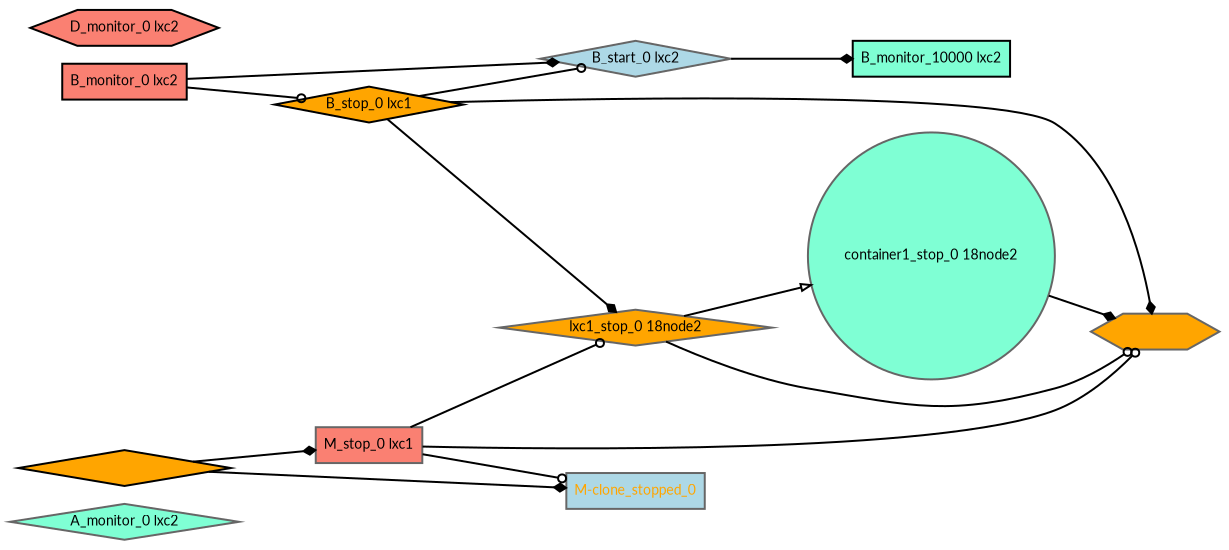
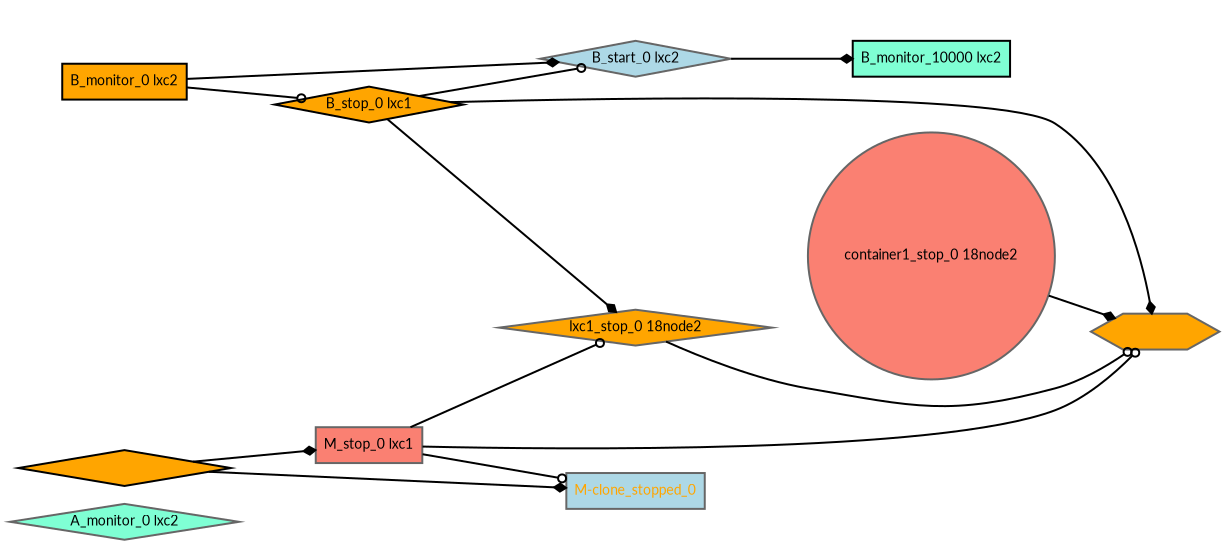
node "D_monitor_0 lxc2": removed
node "B_monitor_0 lxc2": fillcolor salmon -> orange
node "container1_stop_0 18node2": fillcolor aquamarine -> salmon
edge "lxc1_stop_0 18node2" -> "container1_stop_0 18node2": removed
